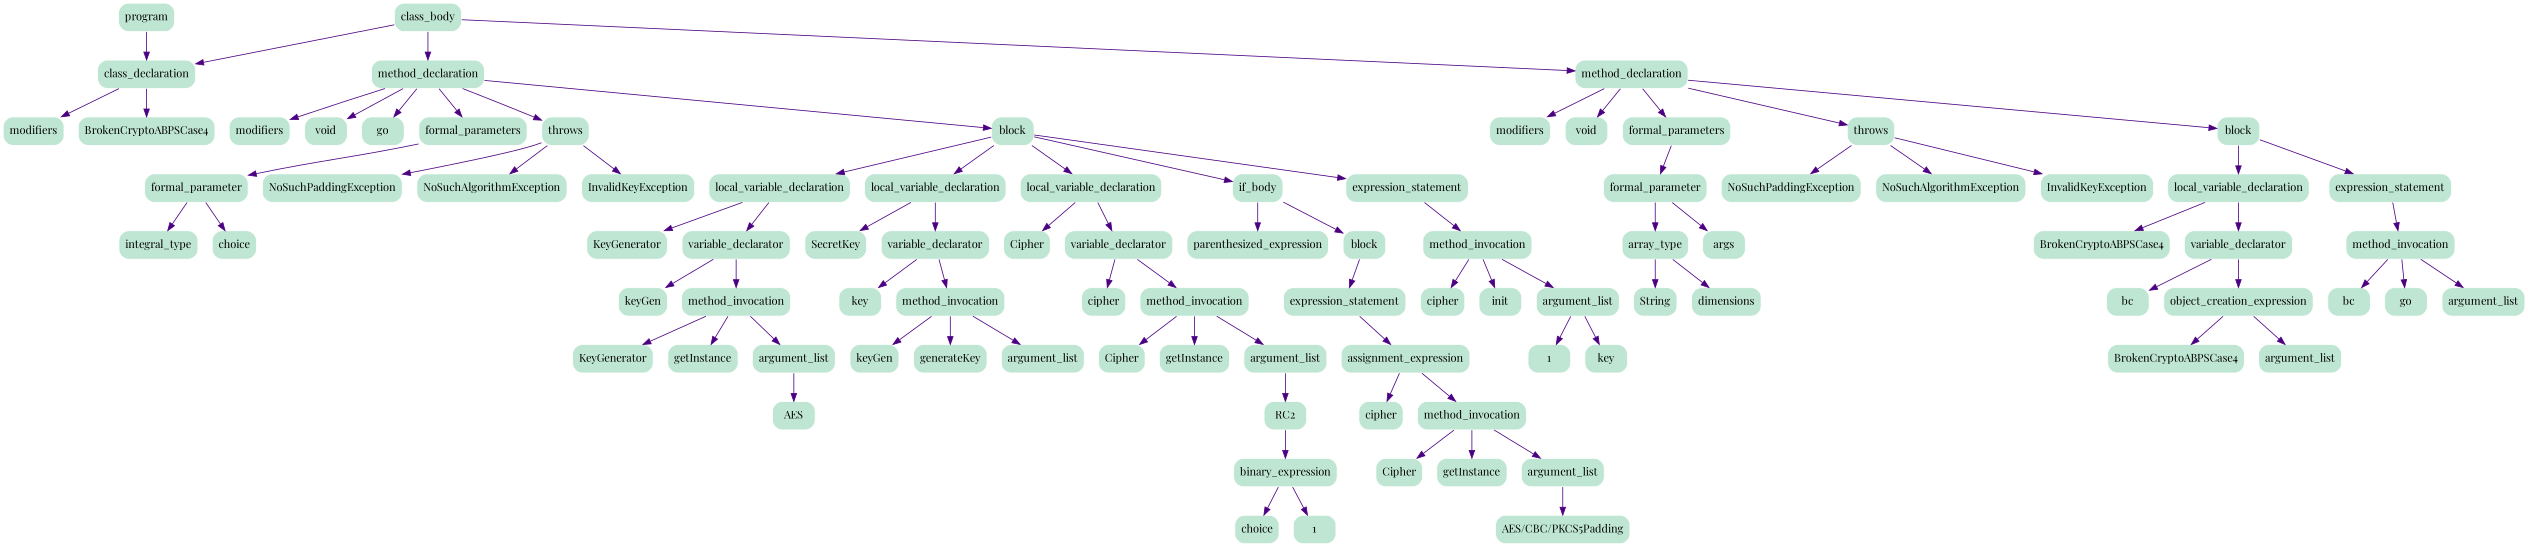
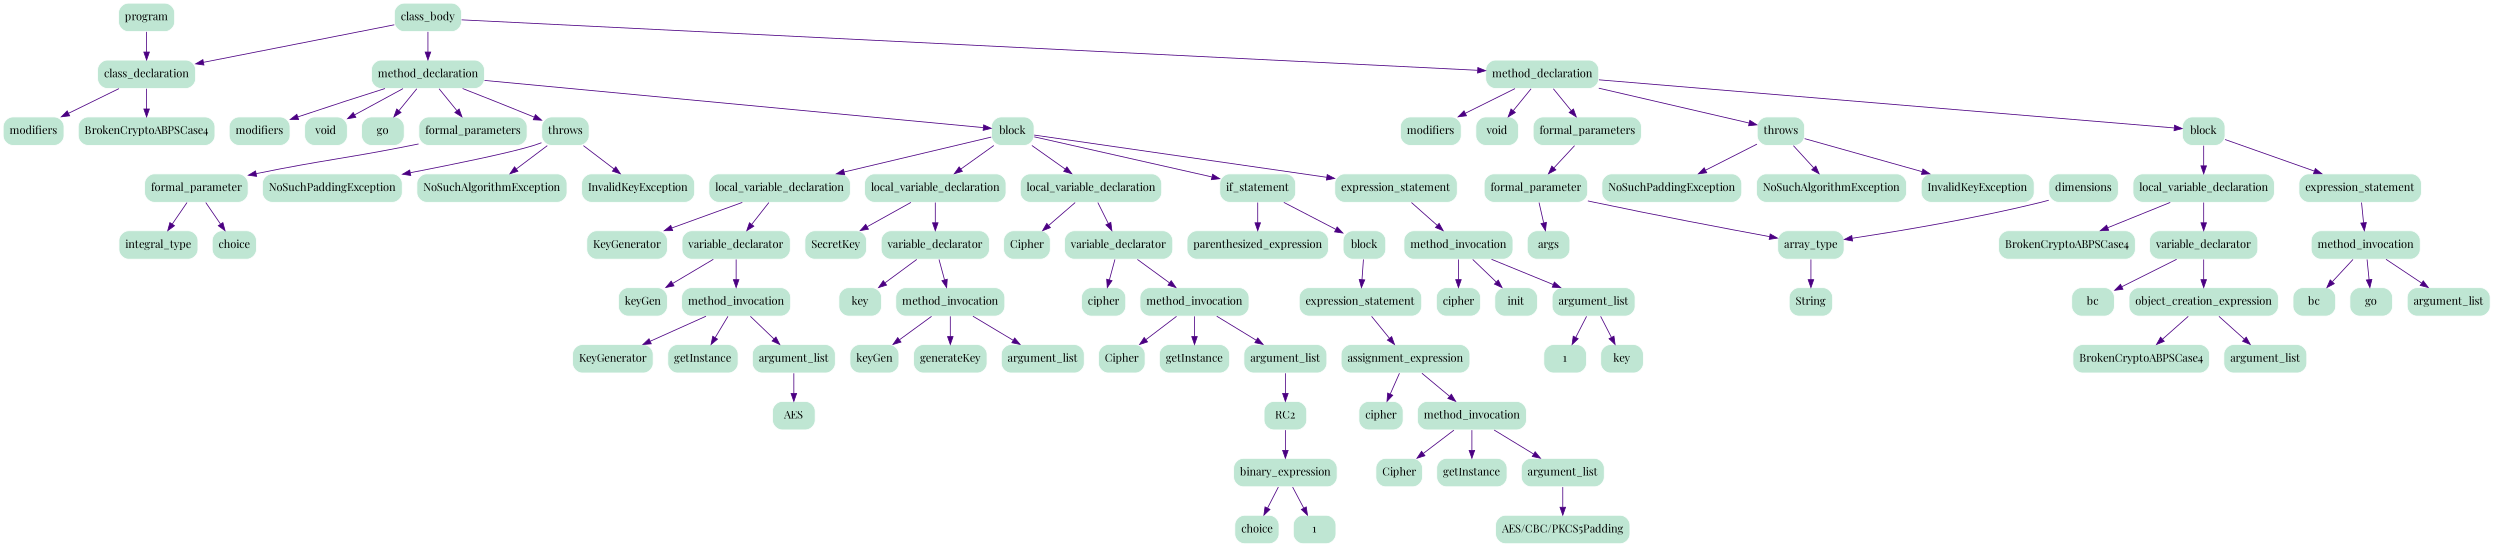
node "if_body": label "if_body" -> "if_statement"
edge "array_type" -> "dimensions": reversed
